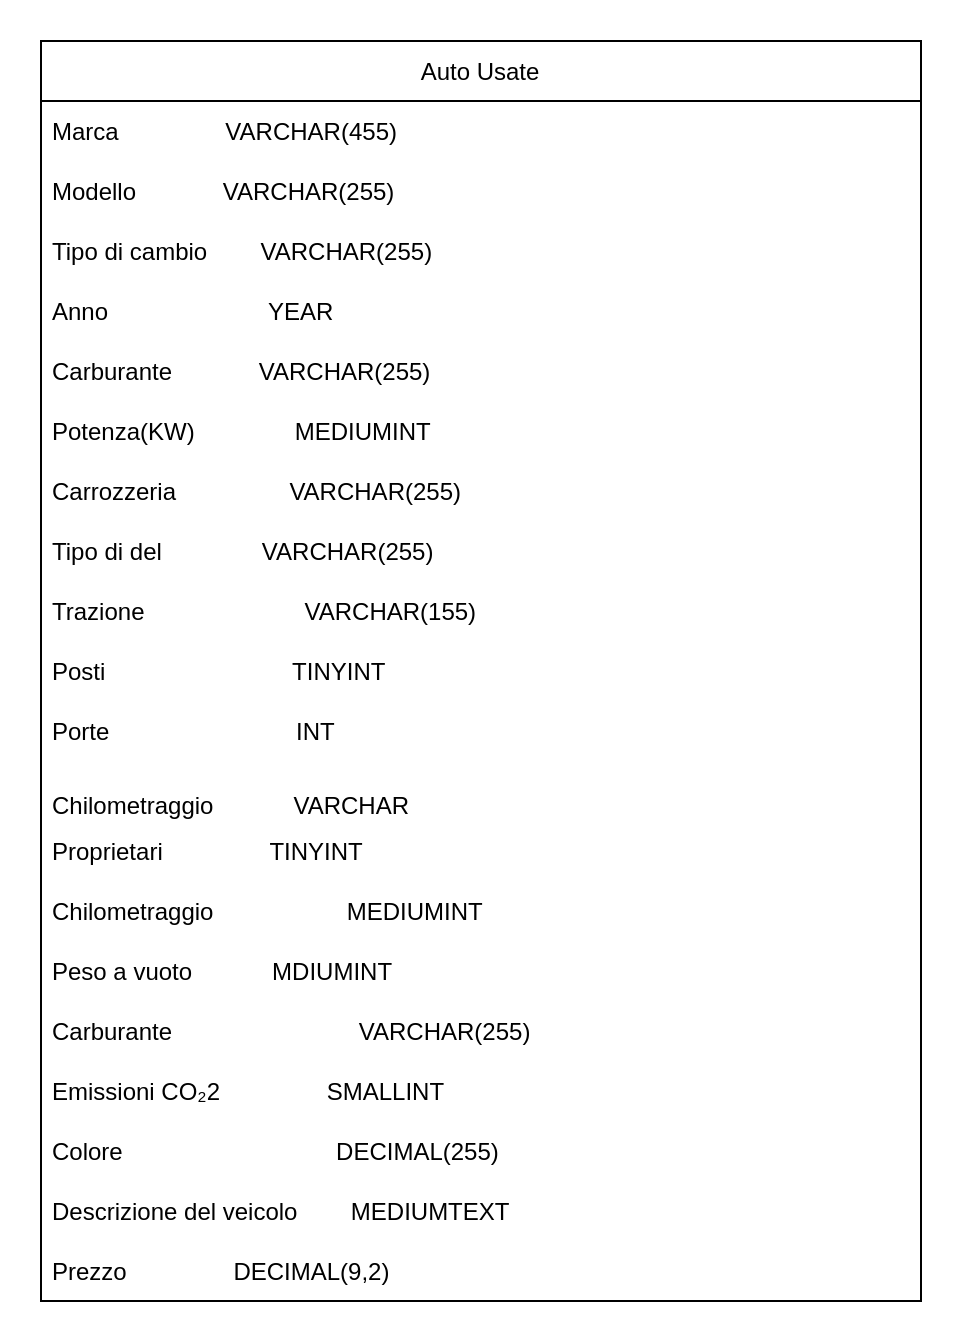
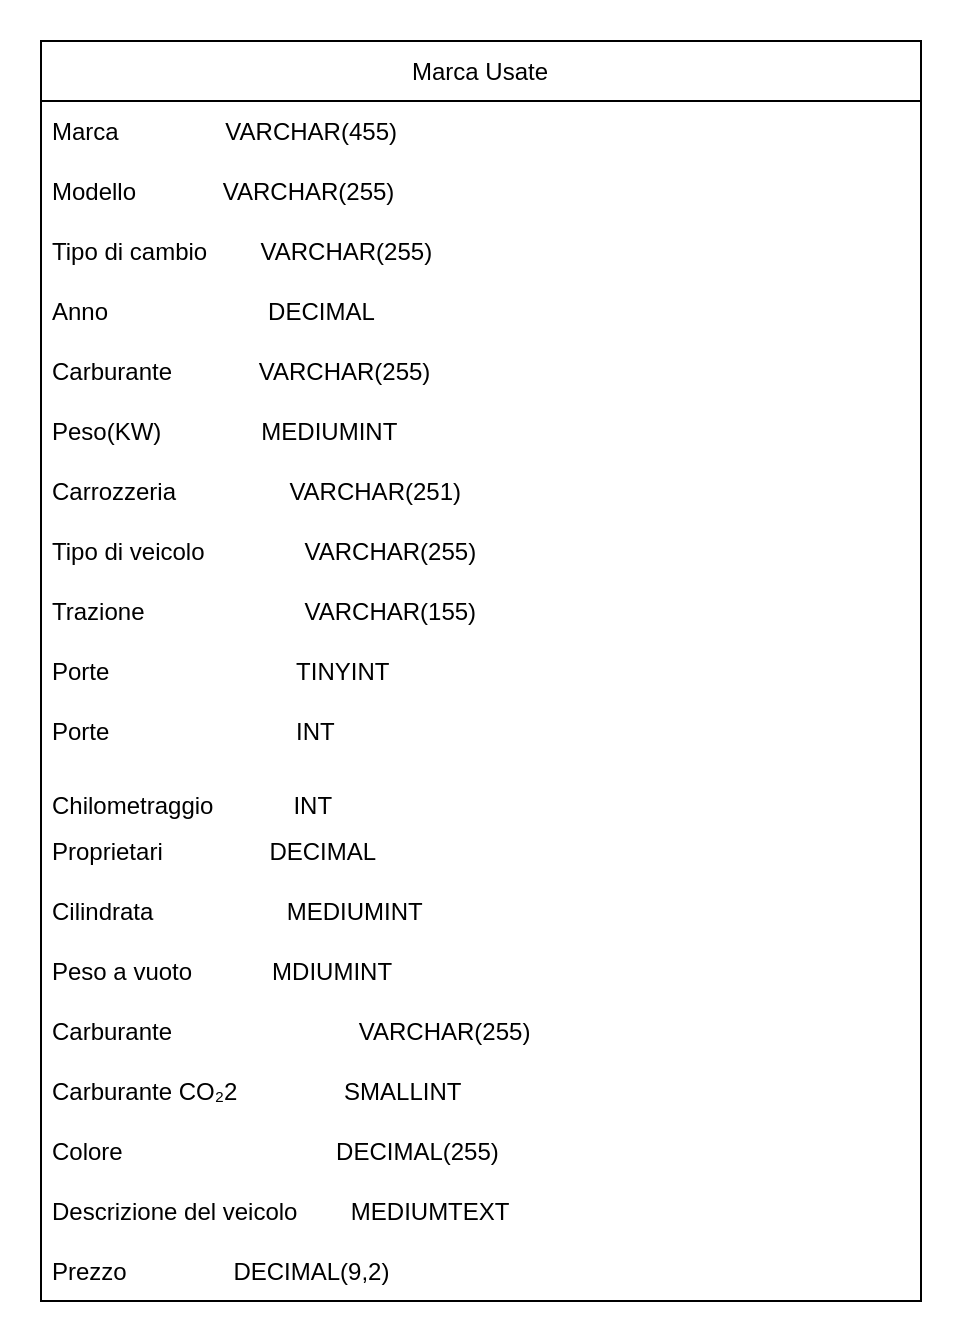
node "Auto Usate": label "Auto Usate" -> "Marca Usate"
node "Anno YEAR": label "Anno YEAR" -> "Anno DECIMAL"
node "Potenza(KW) MEDIUMINT": label "Potenza(KW) MEDIUMINT" -> "Peso(KW) MEDIUMINT"
node "Carrozzeria VARCHAR(255)": label "Carrozzeria VARCHAR(255)" -> "Carrozzeria VARCHAR(251)"
node "Tipo di del VARCHAR(255)": label "Tipo di del VARCHAR(255)" -> "Tipo di veicolo VARCHAR(255)"
node "Posti TINYINT": label "Posti TINYINT" -> "Porte TINYINT"
node "Chilometraggio VARCHAR": label "Chilometraggio VARCHAR" -> "Chilometraggio INT"
node "Proprietari TINYINT": label "Proprietari TINYINT" -> "Proprietari DECIMAL"
node "Chilometraggio MEDIUMINT": label "Chilometraggio MEDIUMINT" -> "Cilindrata MEDIUMINT"
node "Emissioni CO₂2 SMALLINT": label "Emissioni CO₂2 SMALLINT" -> "Carburante CO₂2 SMALLINT"
